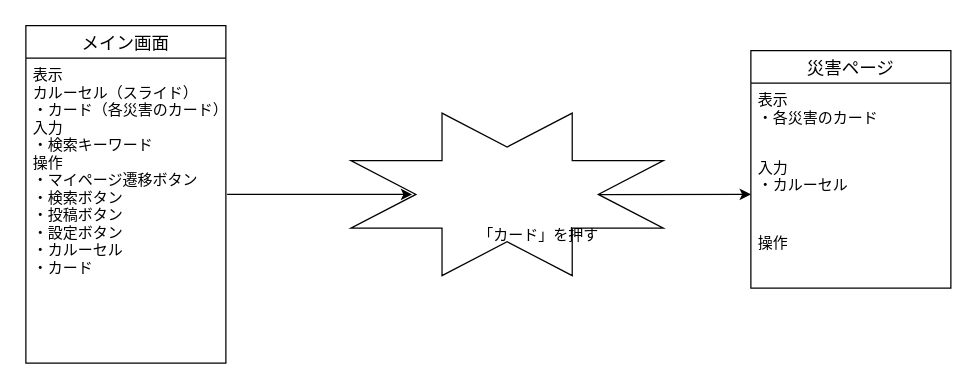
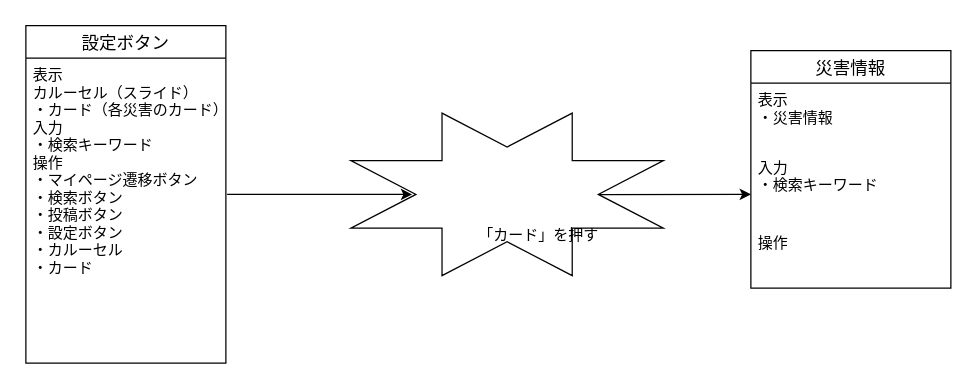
node "メイン画面": label "メイン画面" -> "設定ボタン"
node "災害ページ": label "災害ページ" -> "災害情報"
node "表示 ・各災害のカード": label "表示 ・各災害のカード" -> "表示 ・災害情報"
node "入力 ・カルーセル": label "入力 ・カルーセル" -> "入力 ・検索キーワード"
